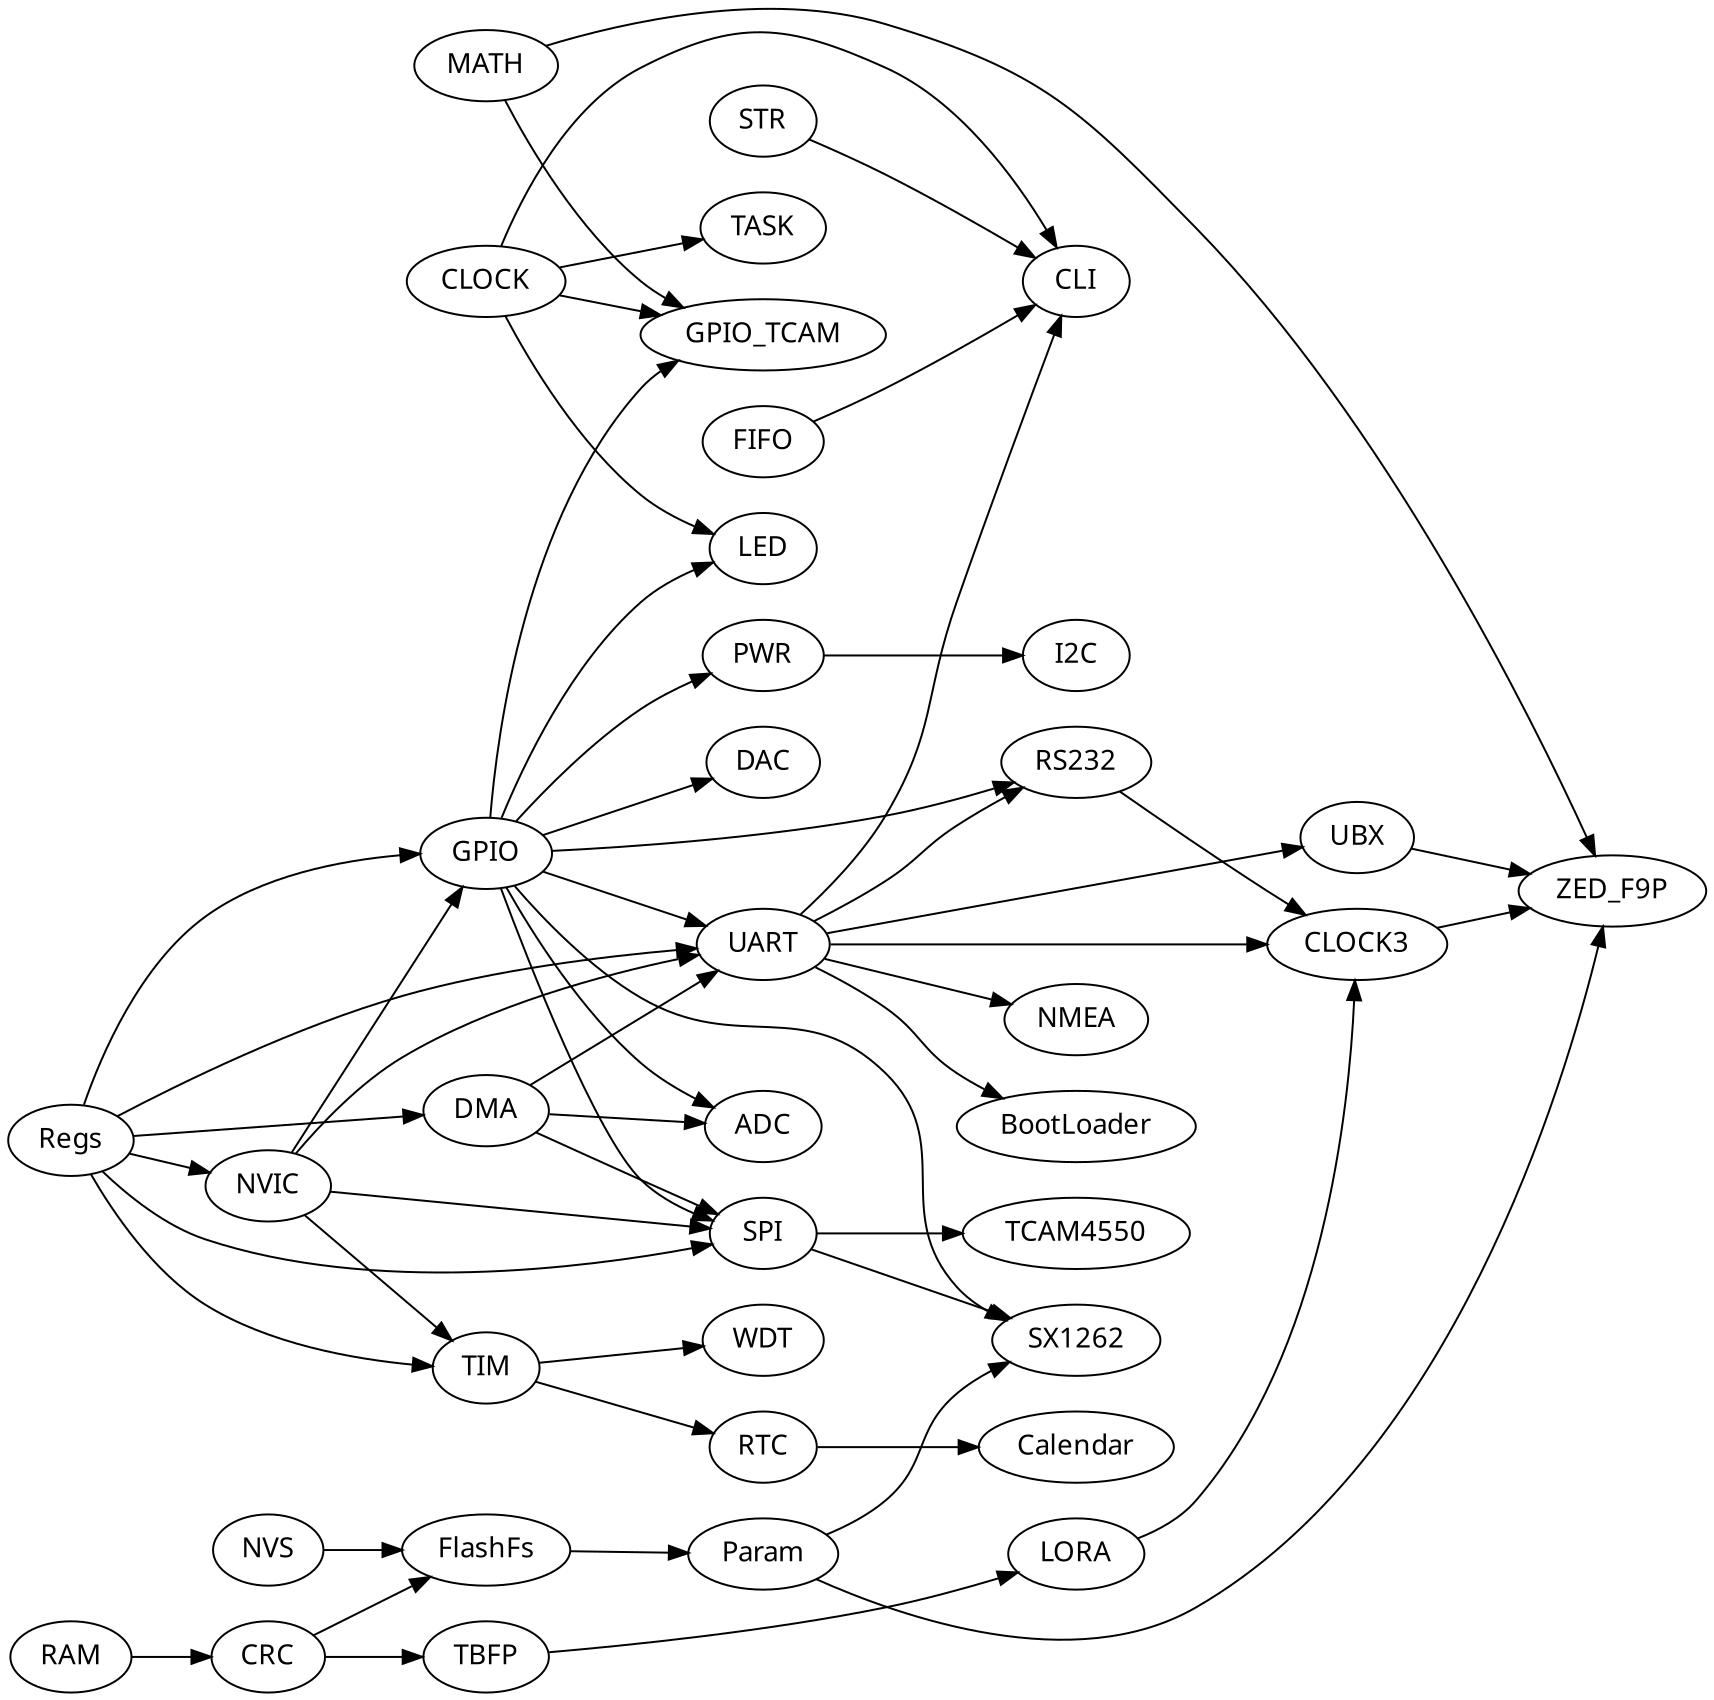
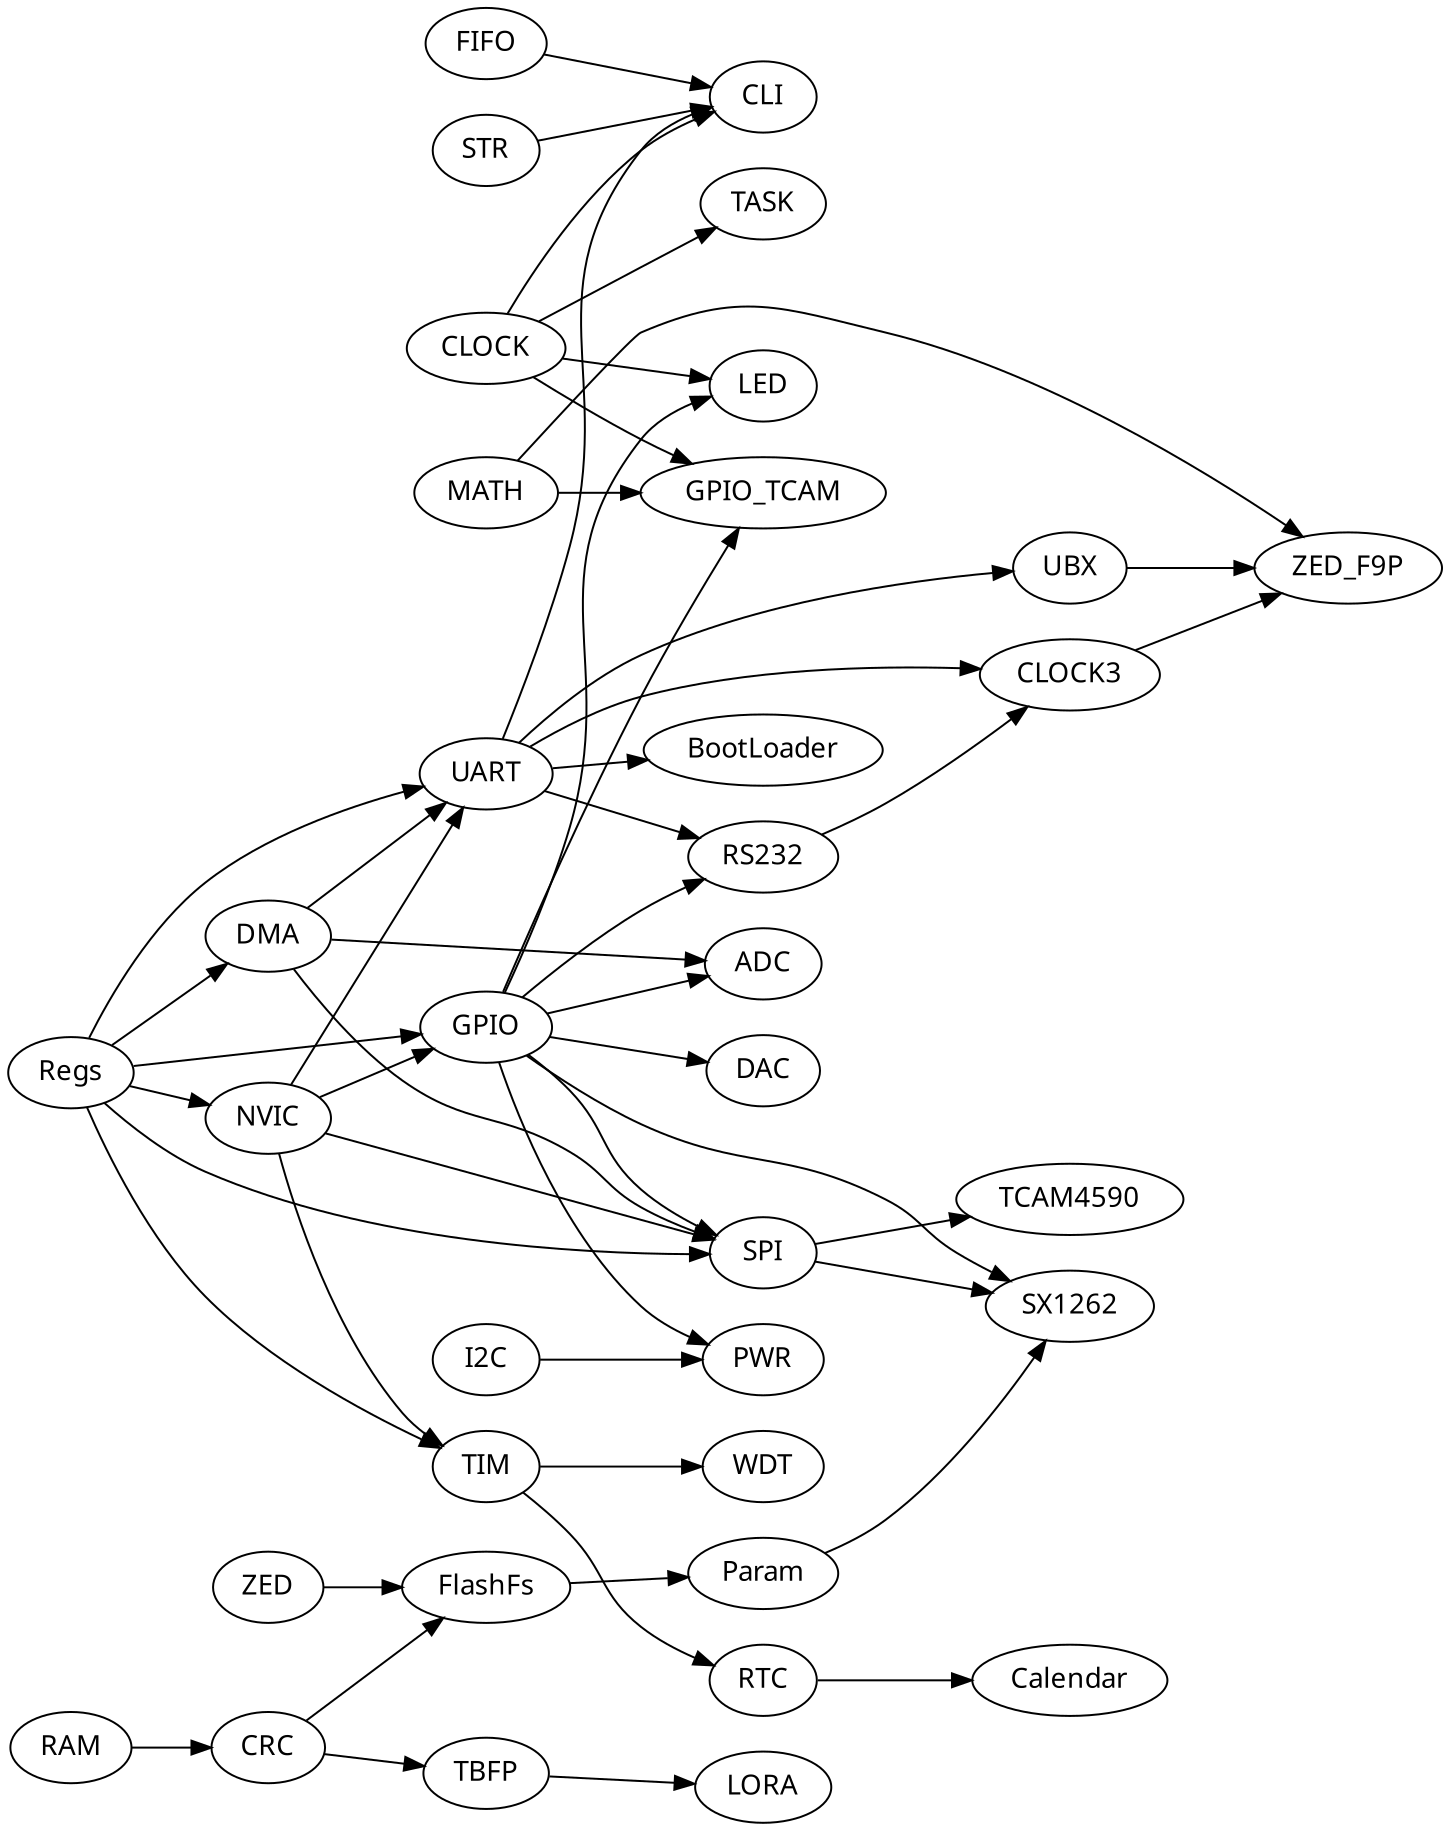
edge "PWR" -> "I2C": reversed
edge "GPIO" -> "UART": removed
node "NMEA": removed
node "TCAM4550": label "TCAM4550" -> "TCAM4590"
edge "LORA" -> "CLOCK3": removed
edge "Param" -> "ZED_F9P": removed
node "NVS": label "NVS" -> "ZED"
